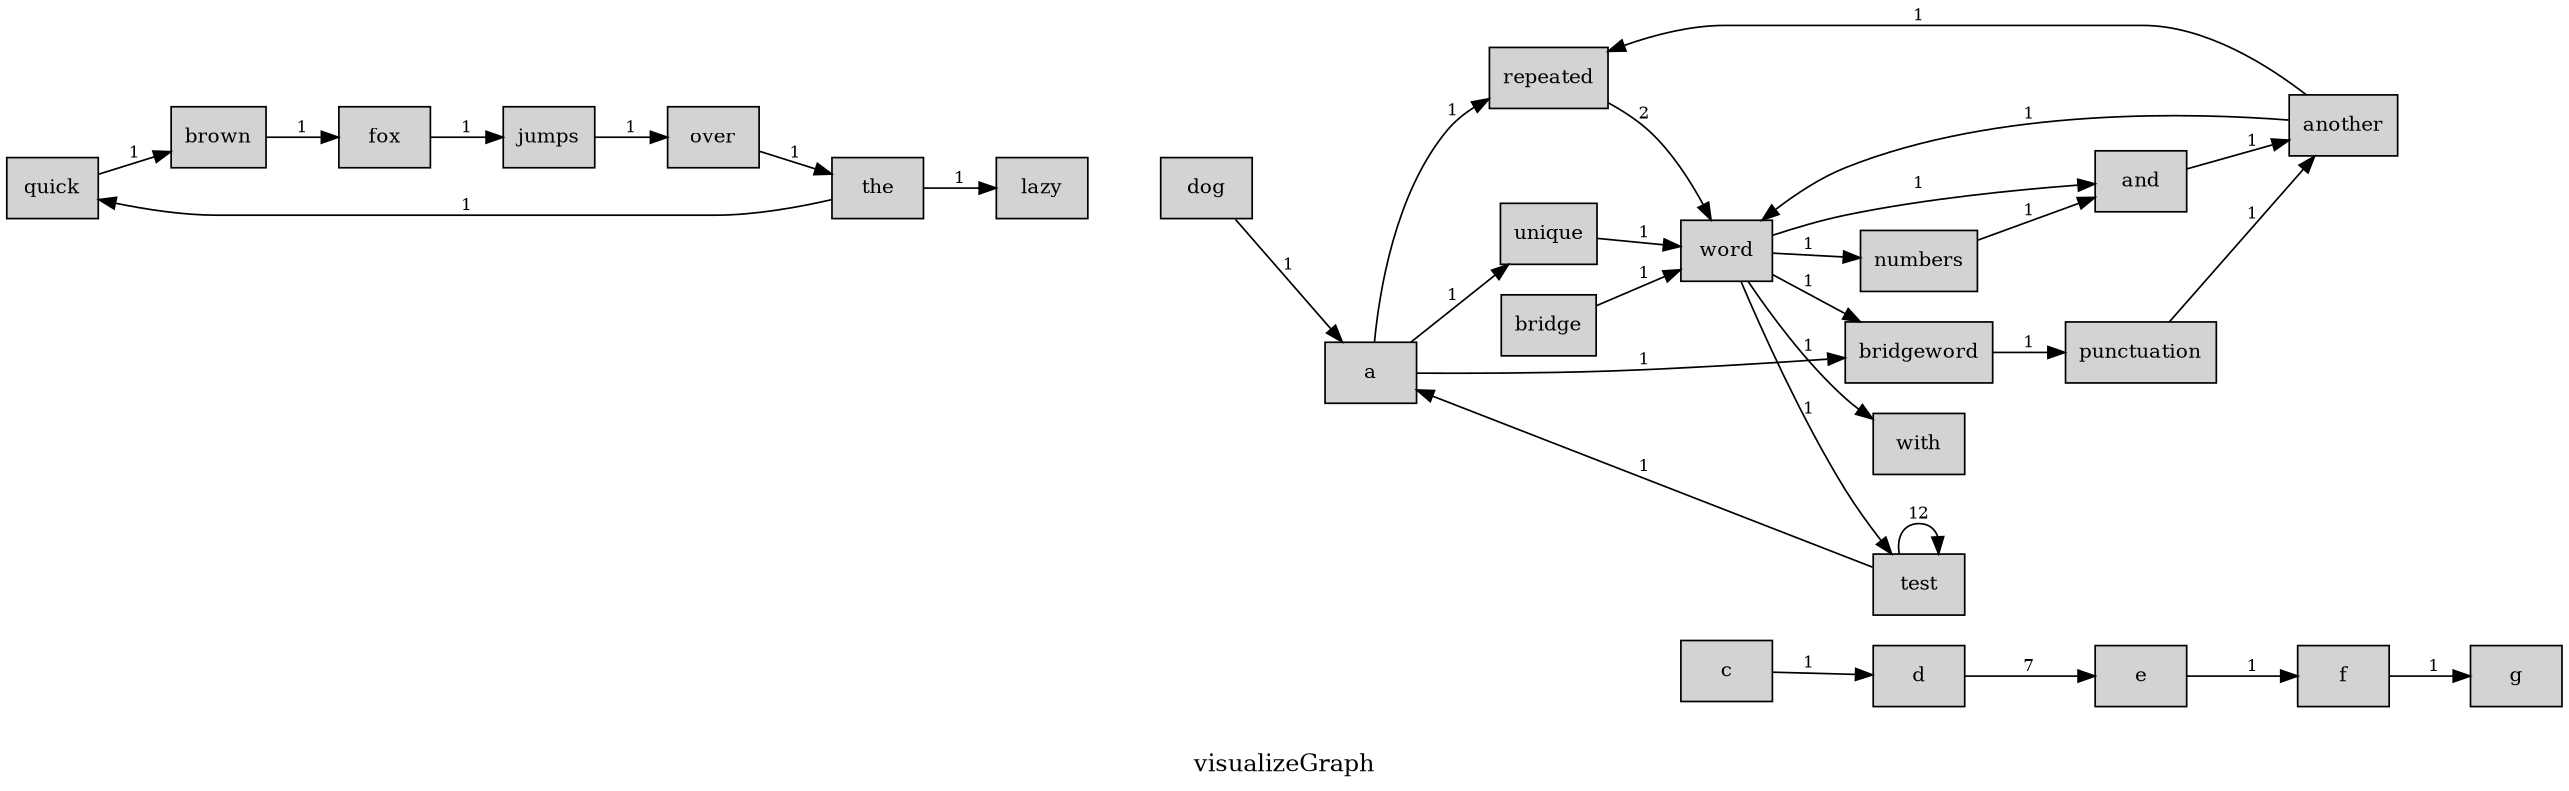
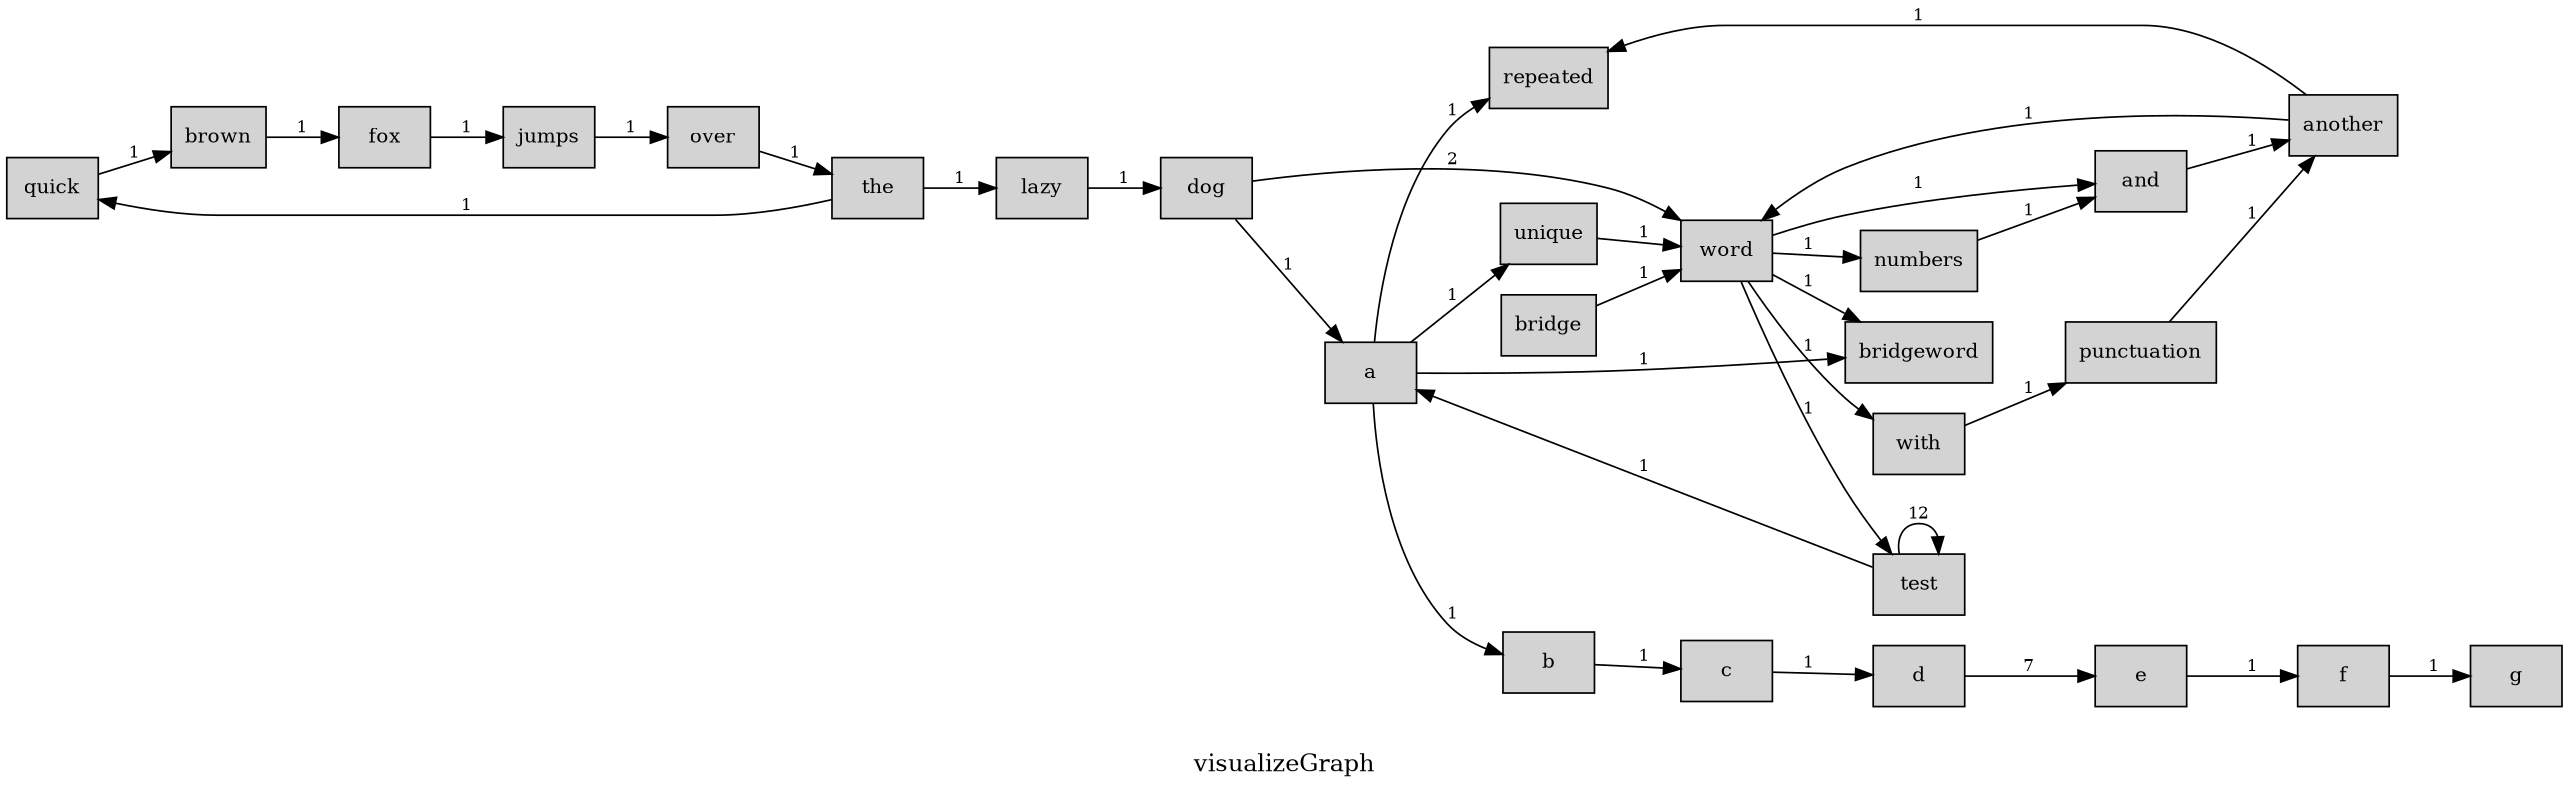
edge "repeated" -> "word": now "dog" -> "word"
edge "lazy" -> "dog": added, label "1"
edge "bridgeword" -> "punctuation": now "with" -> "punctuation"
node "b": added
